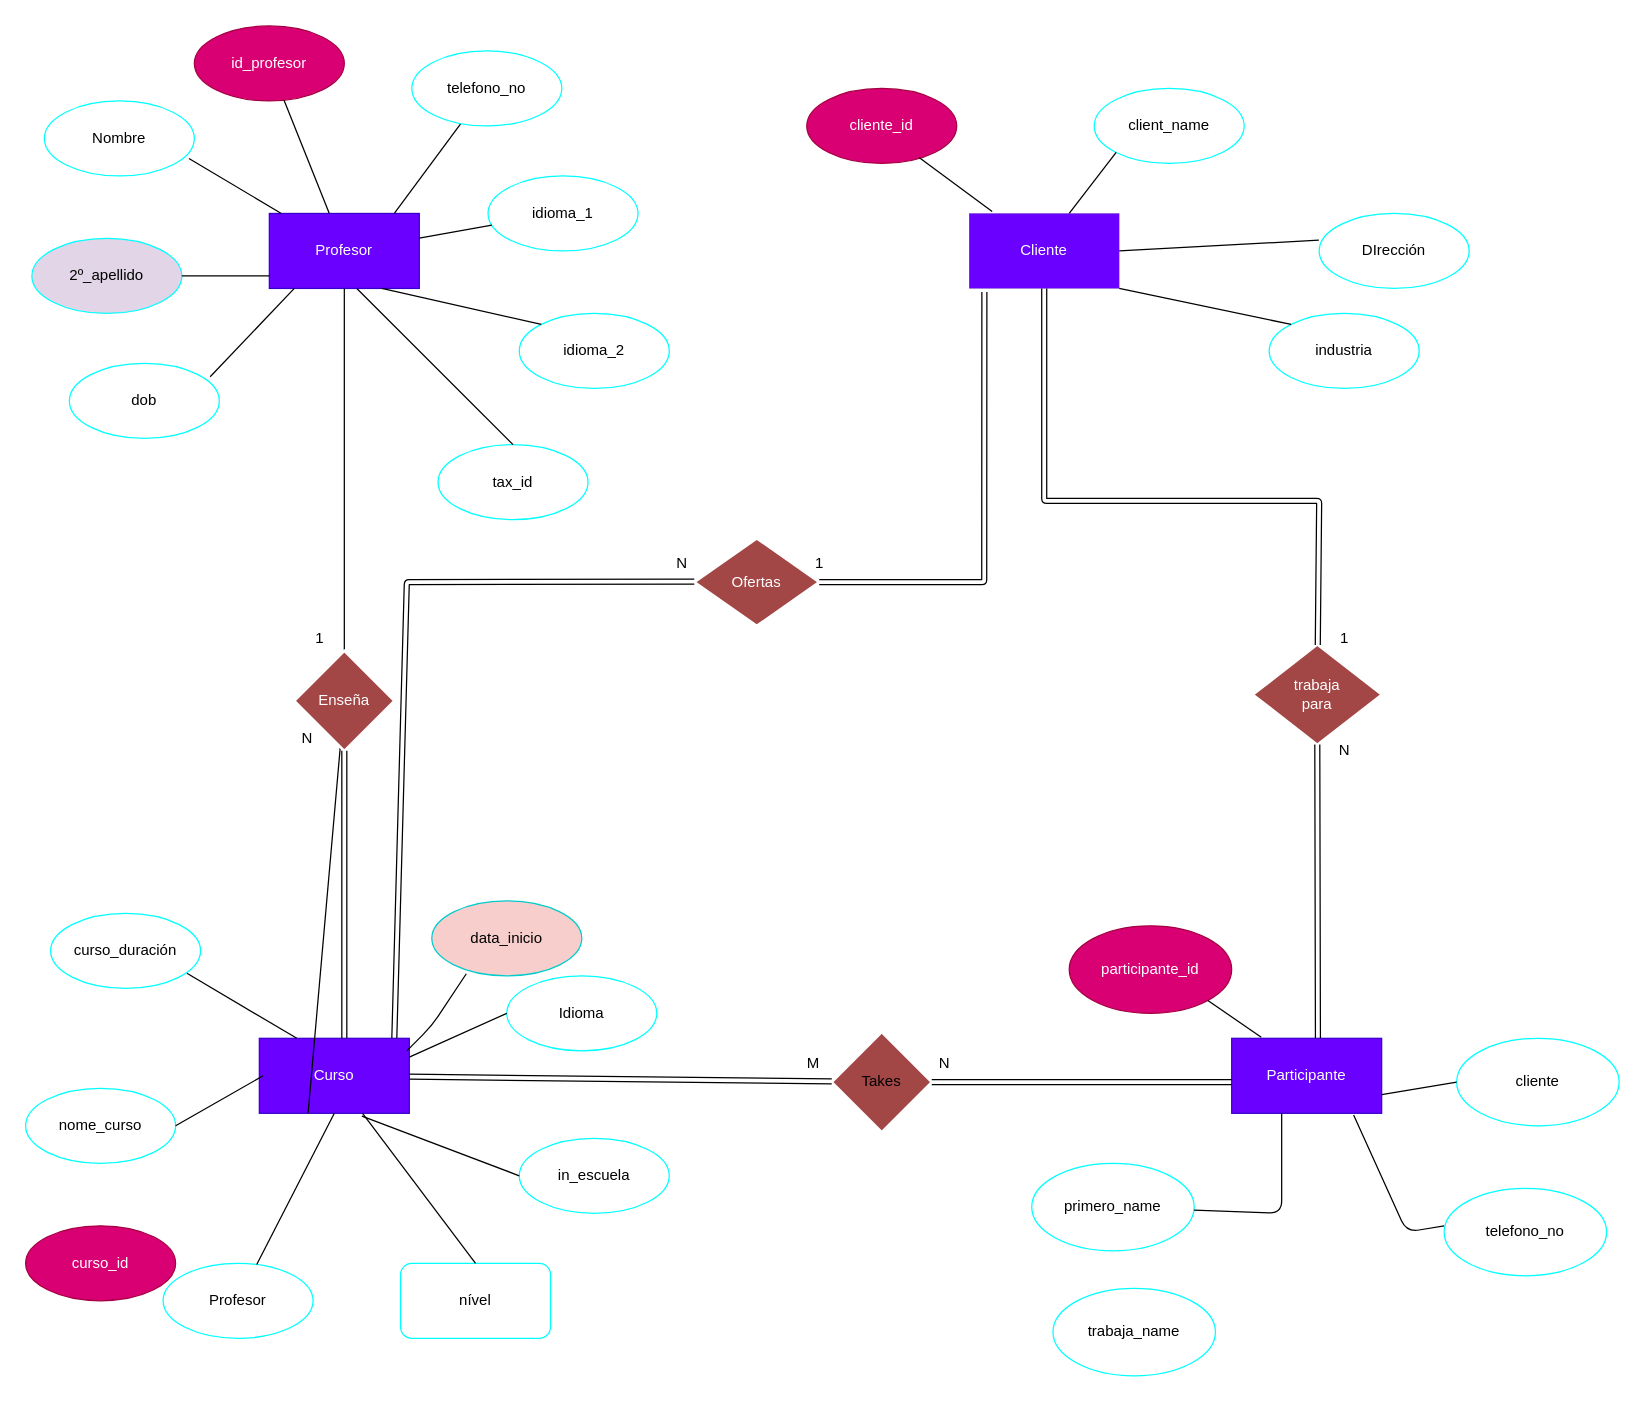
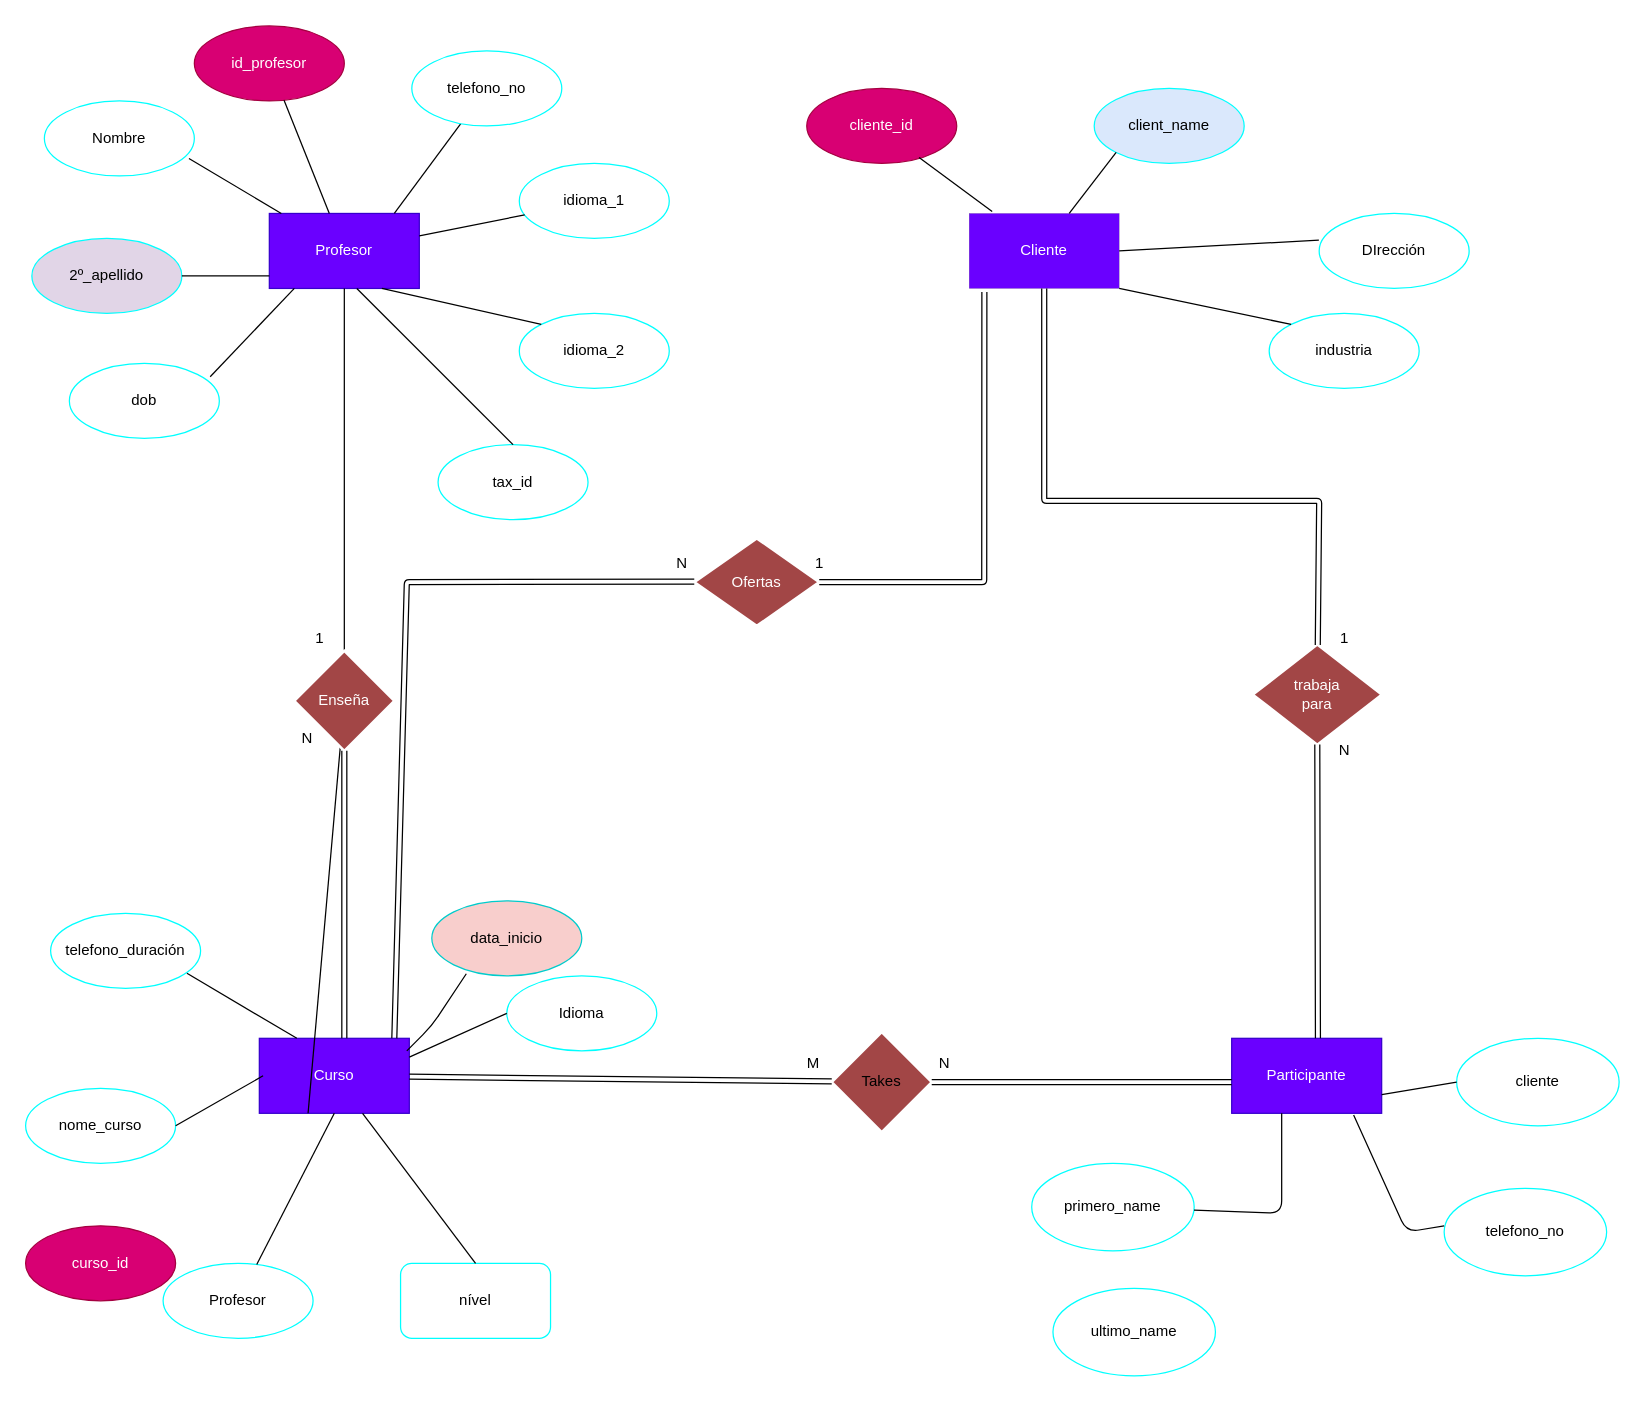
node "client_name": fillcolor #ffffff -> #dae8fc
node "idioma_1": moved (563, 213) -> (594, 201)
node "curso_duración": label "curso_duración" -> "telefono_duración"
node "participante_id": removed
edge "participante_id" -- "Participante": removed
edge "Curso" -- "in_escuela": removed
node "in_escuela": removed
node "trabaja_name": label "trabaja_name" -> "ultimo_name"
